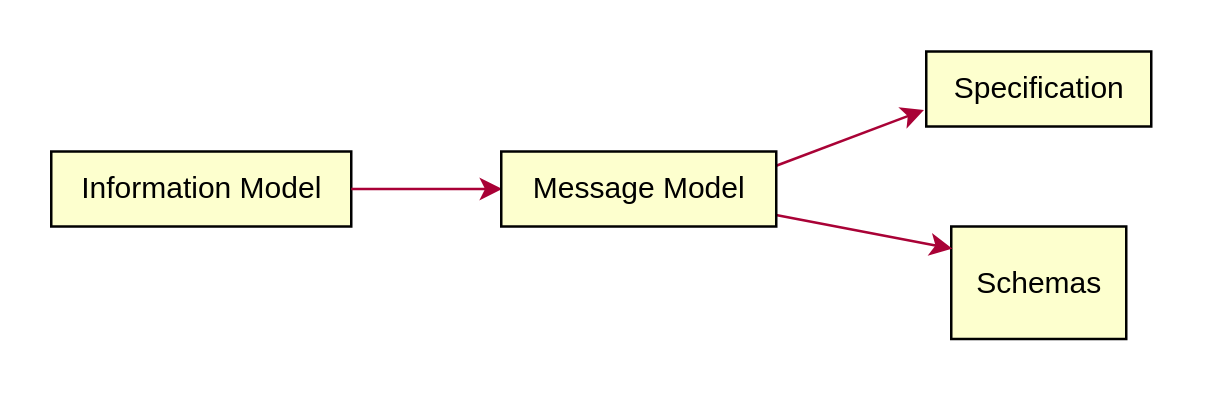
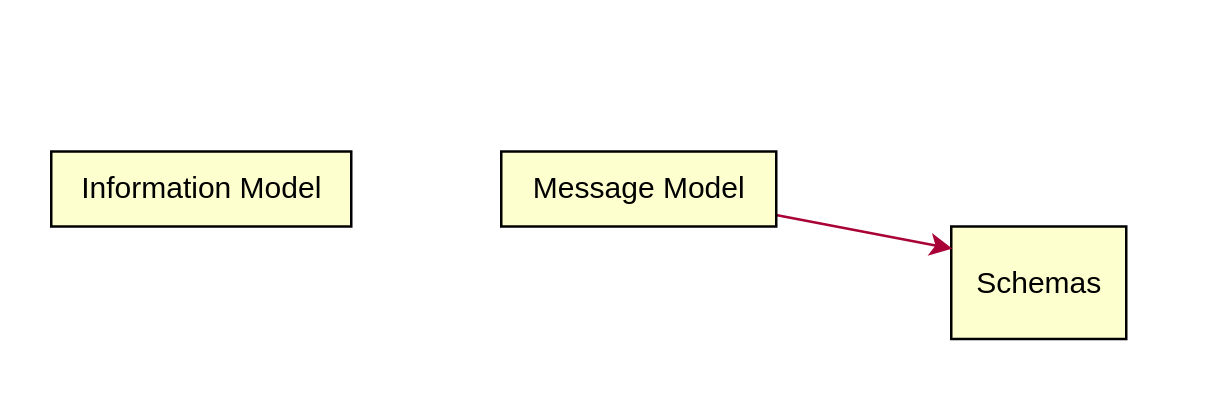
node "Specification": removed
edge "Message Model" -> "Specification": removed
edge "Information Model" -> "Message Model": removed
